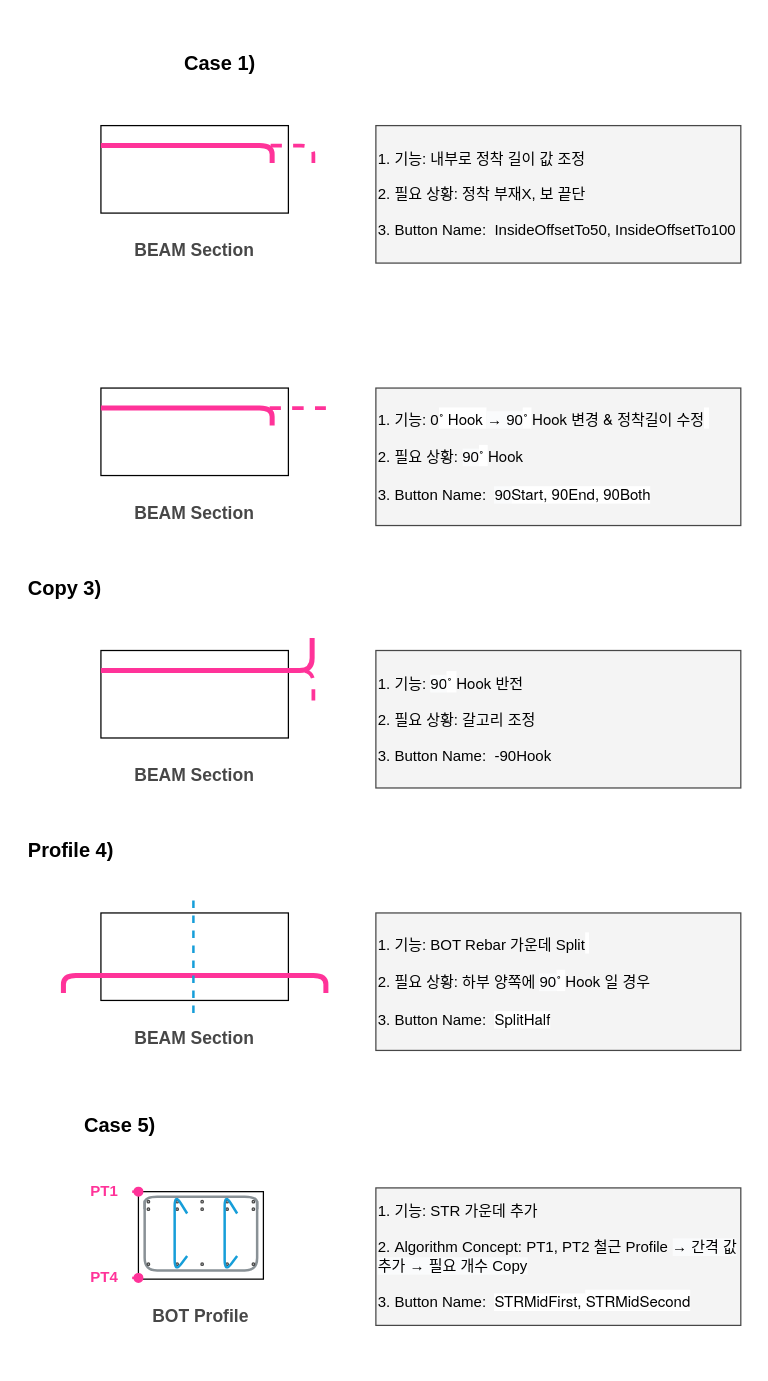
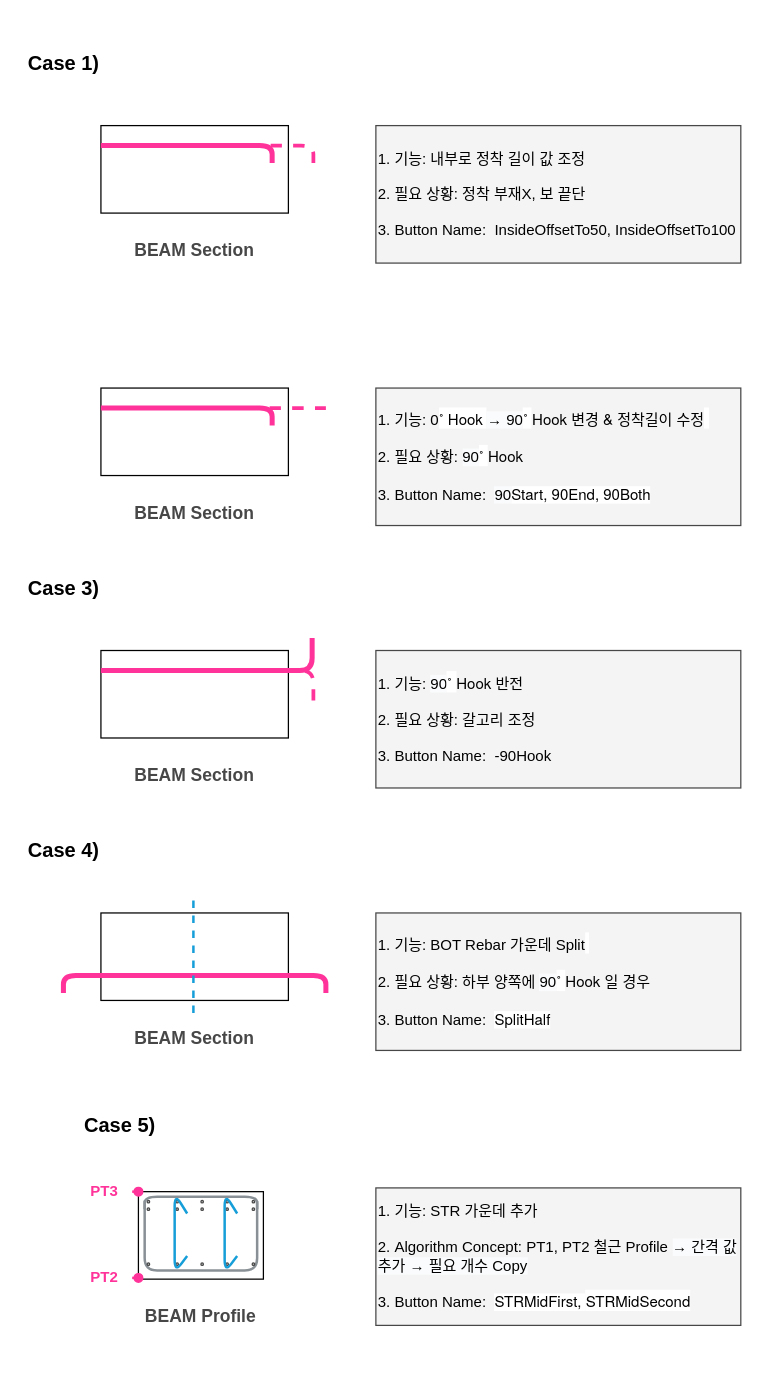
node "Case 1)": moved (376, 63) -> (219, 63)
node "Copy 3)": label "Copy 3)" -> "Case 3)"
node "Profile 4)": label "Profile 4)" -> "Case 4)"
node "PT1": label "PT1" -> "PT3"
node "PT4": label "PT4" -> "PT2"
node "BOT Profile": label "BOT Profile" -> "BEAM Profile"
